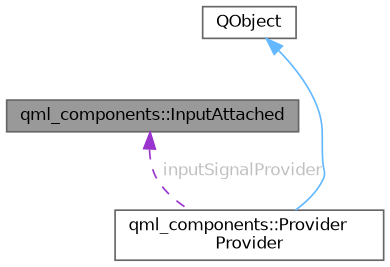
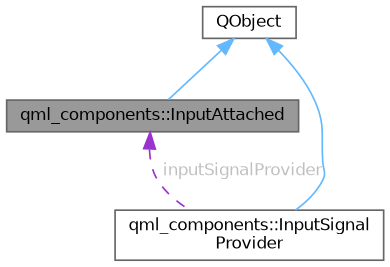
edge "qml_components::InputAttached" -> "QObject": added
node "qml_components::Provider Provider": label "qml_components::Provider Provider" -> "qml_components::InputSignal Provider"
